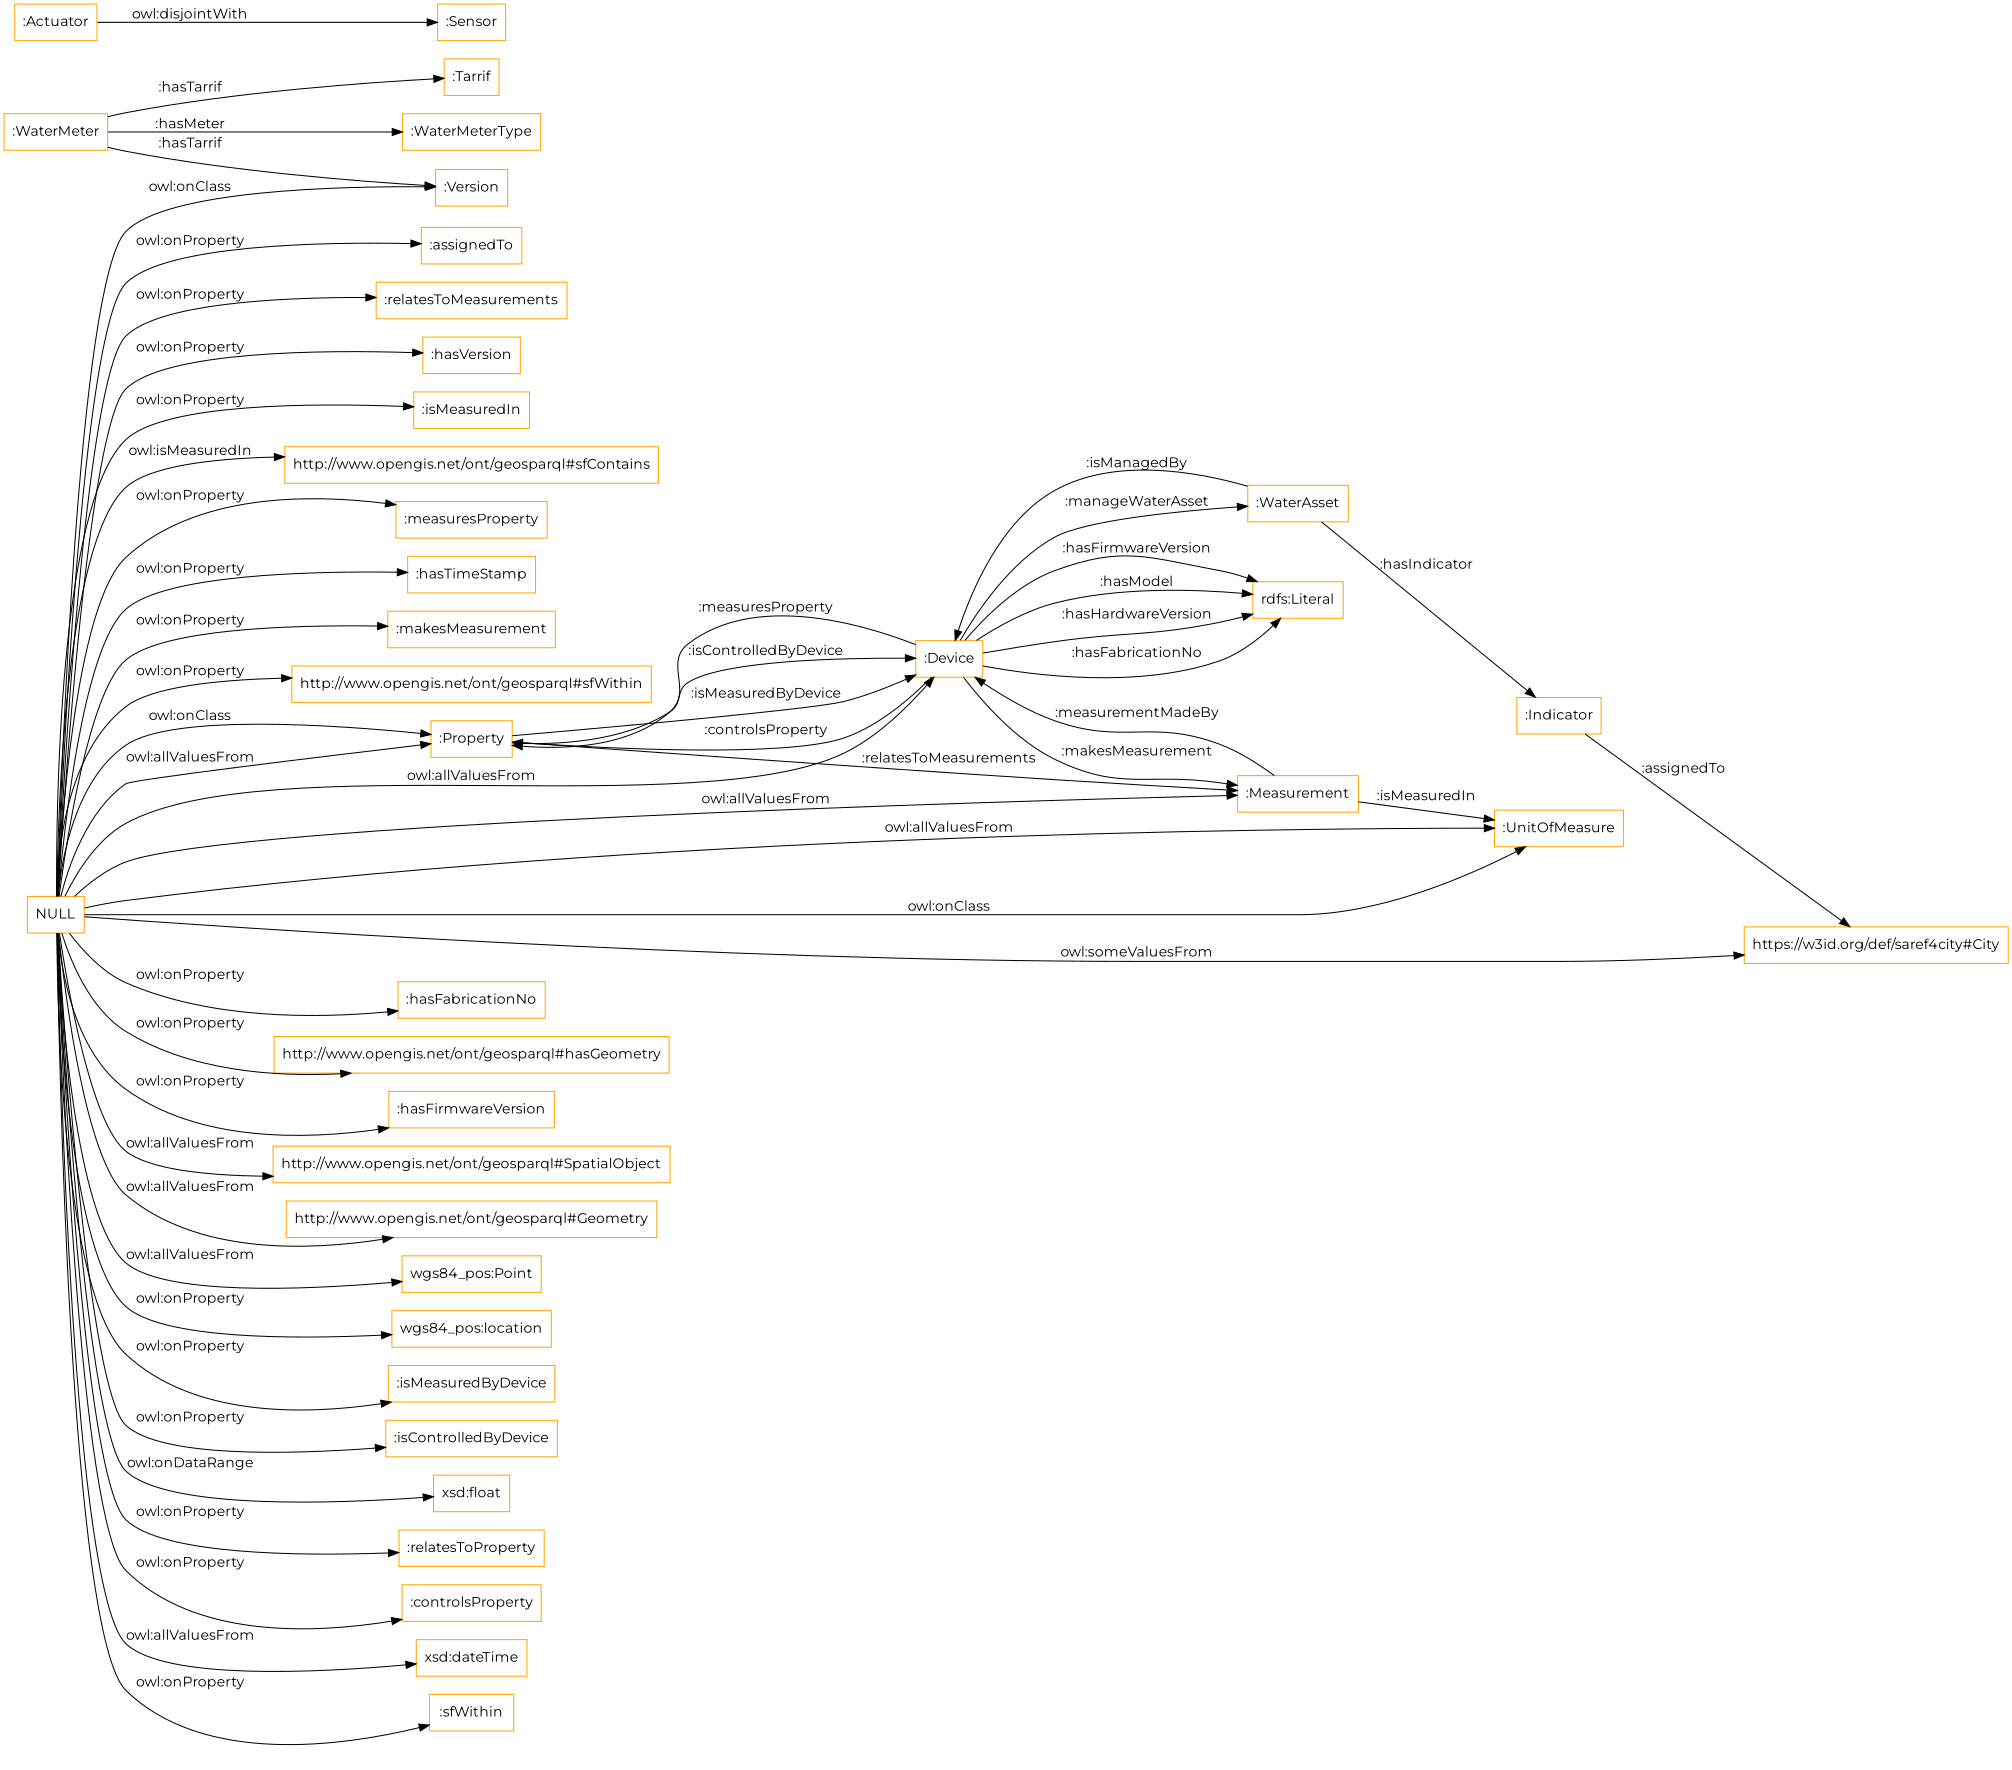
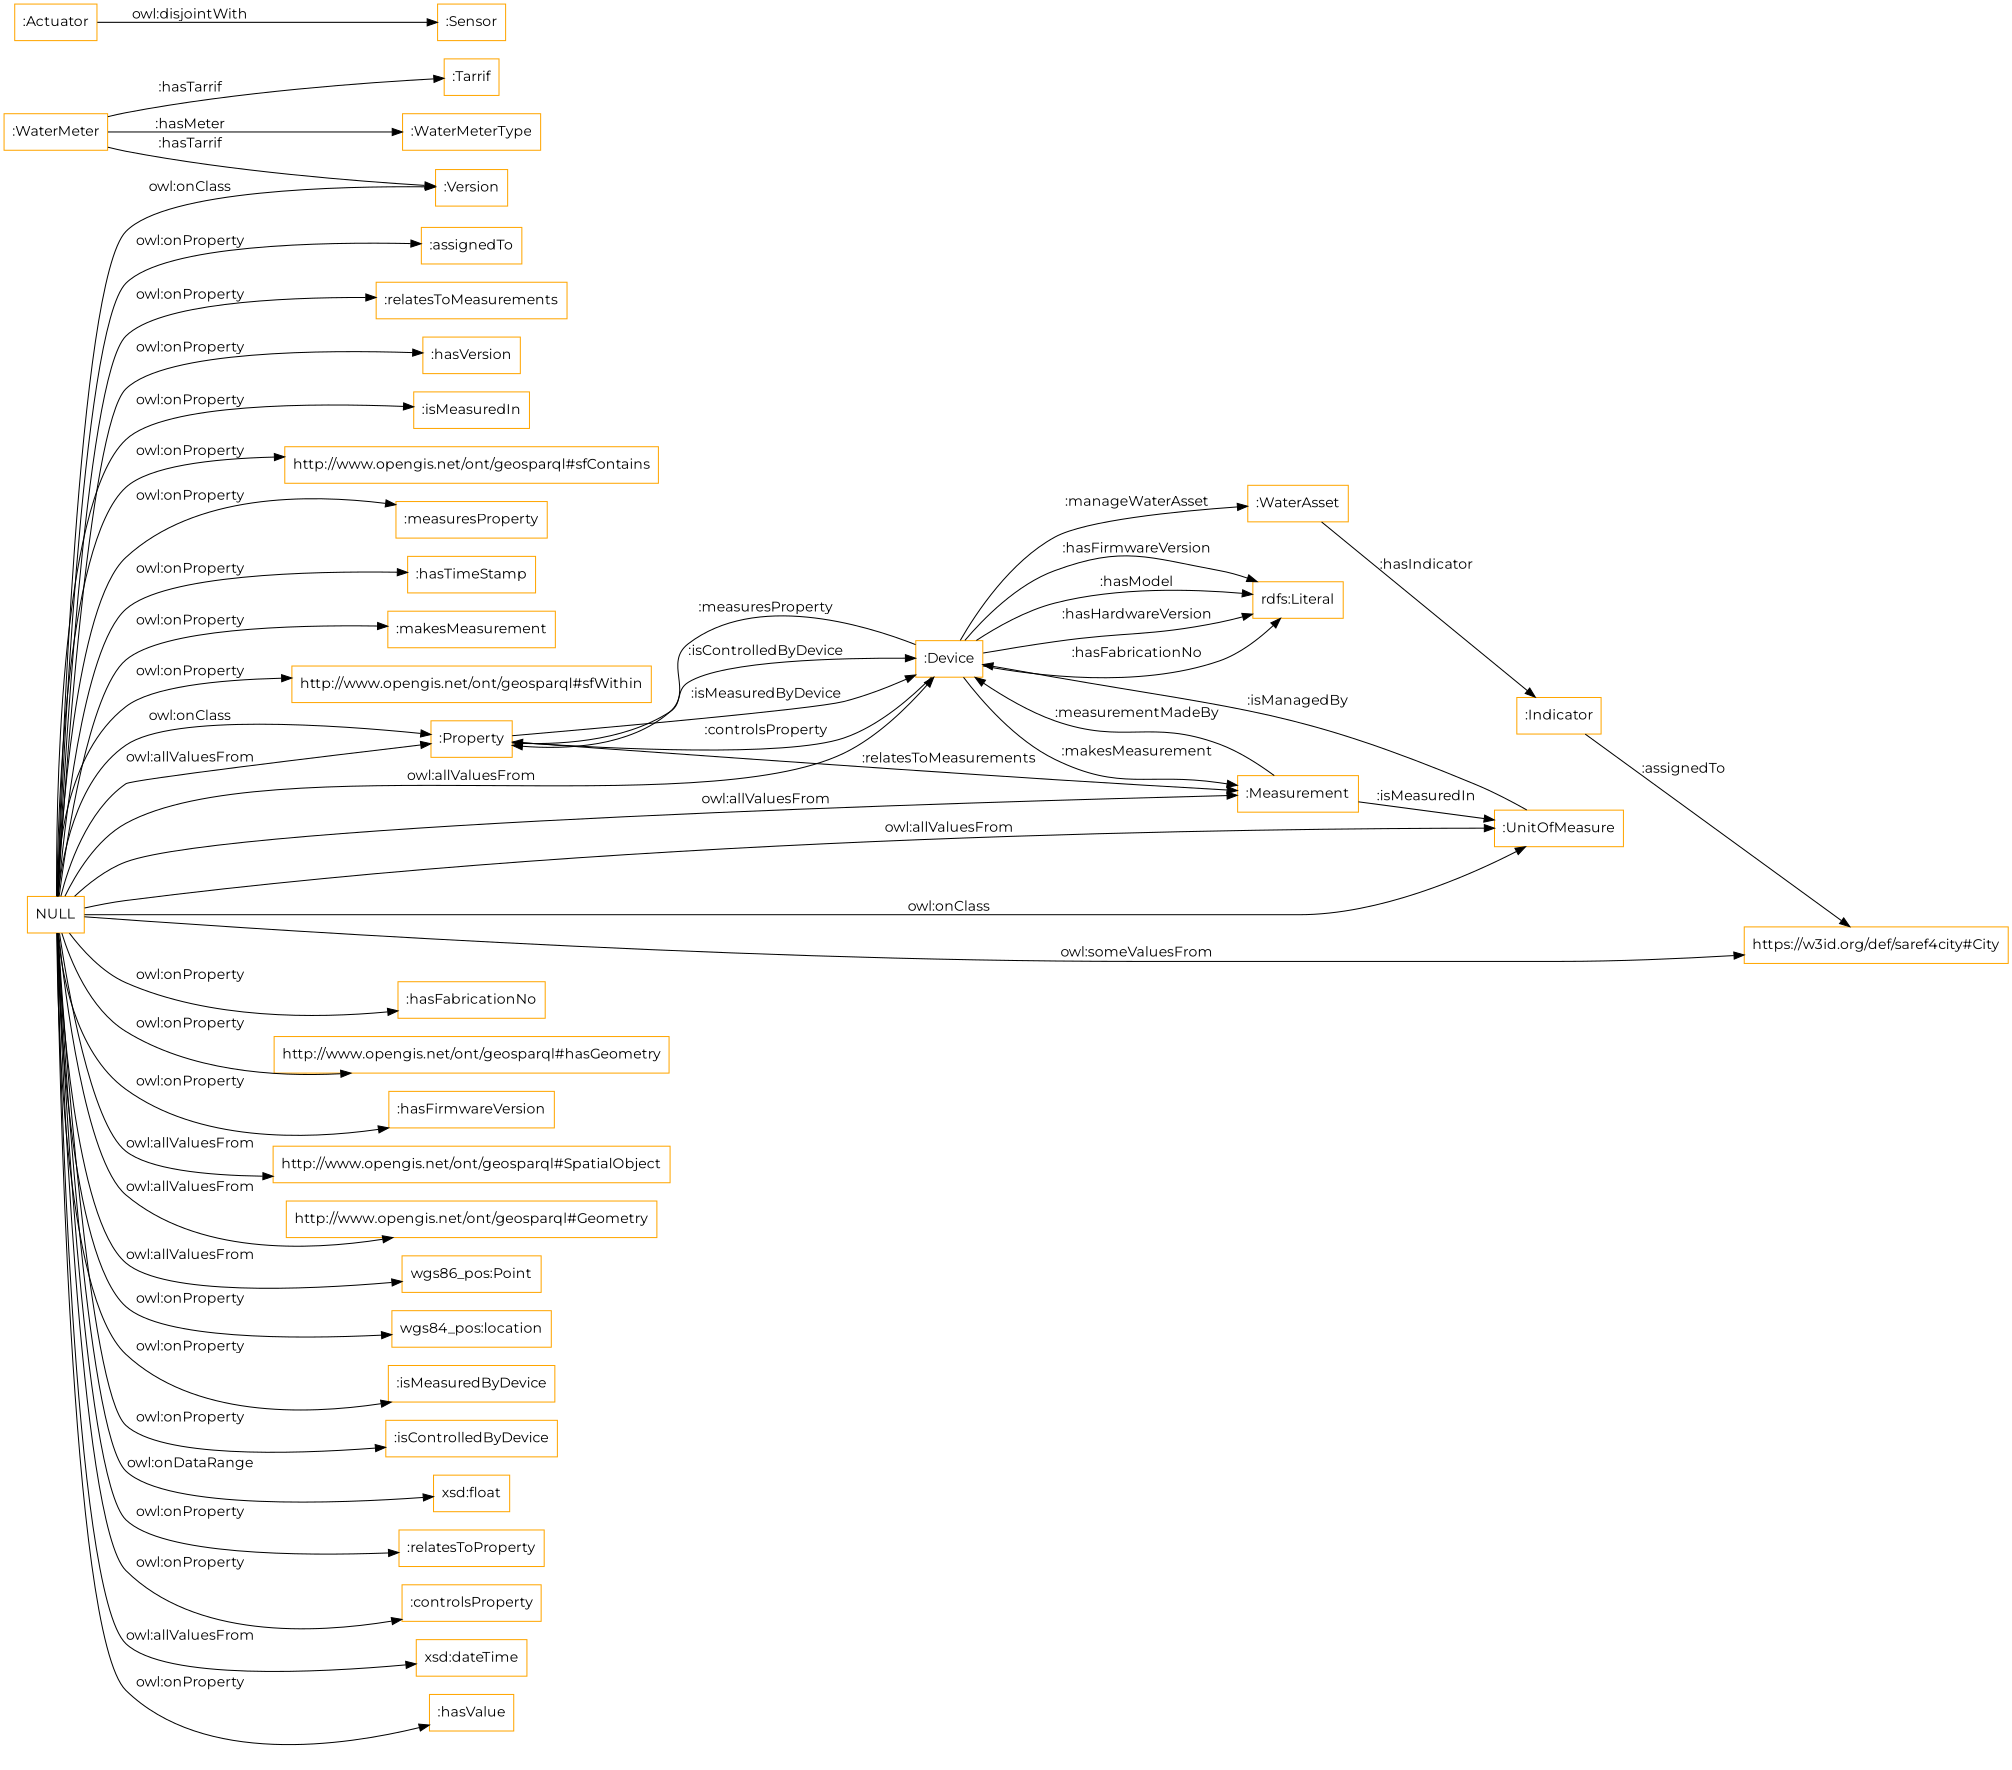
edge "NULL" -> "http://www.opengis.net/ont/geosparql#sfContains": label "owl:isMeasuredIn" -> "owl:onProperty"
edge ":WaterAsset" -> ":Device": now ":UnitOfMeasure" -> ":Device"
node "wgs84_pos:Point": label "wgs84_pos:Point" -> "wgs86_pos:Point"
node ":sfWithin": label ":sfWithin" -> ":hasValue"
